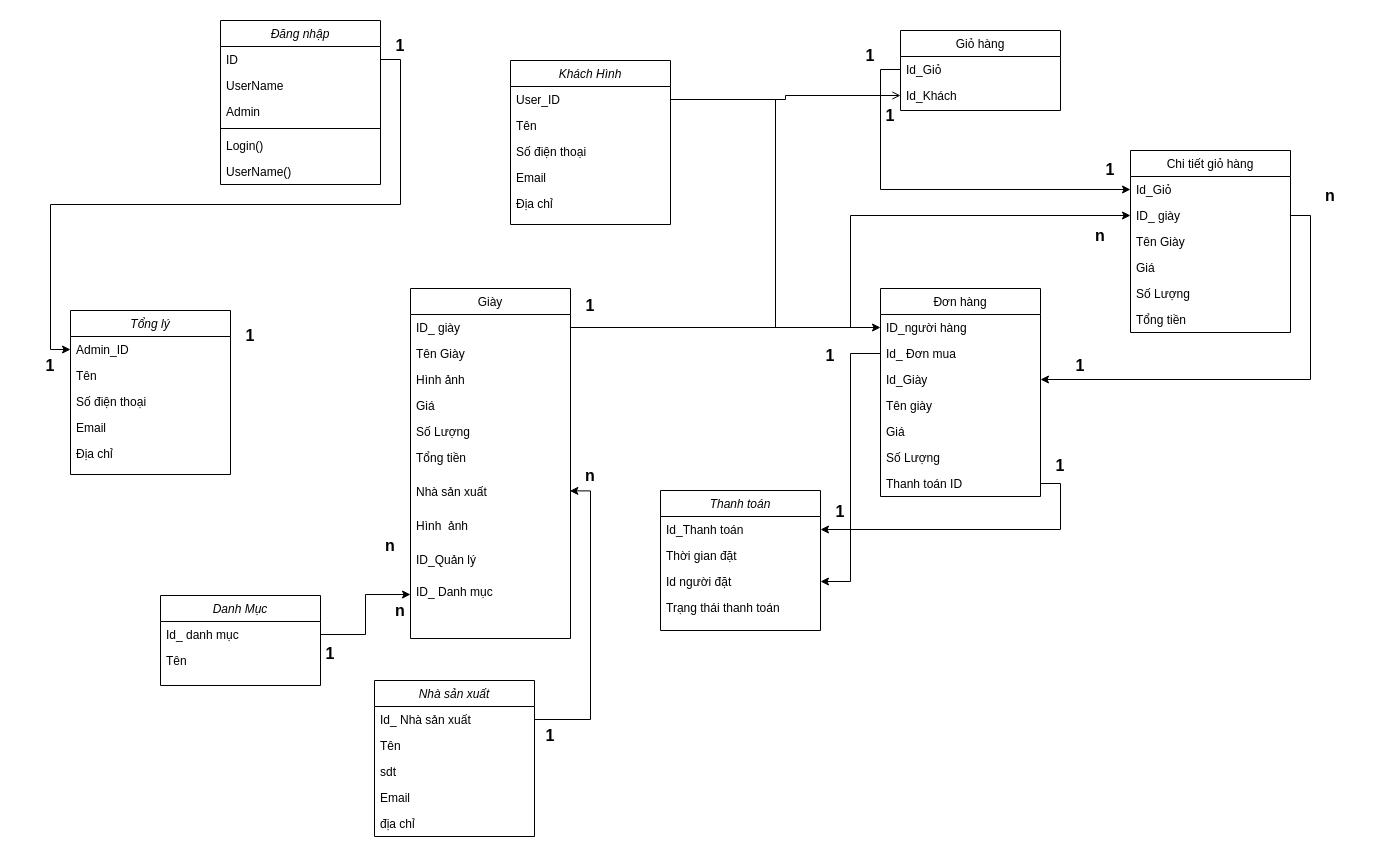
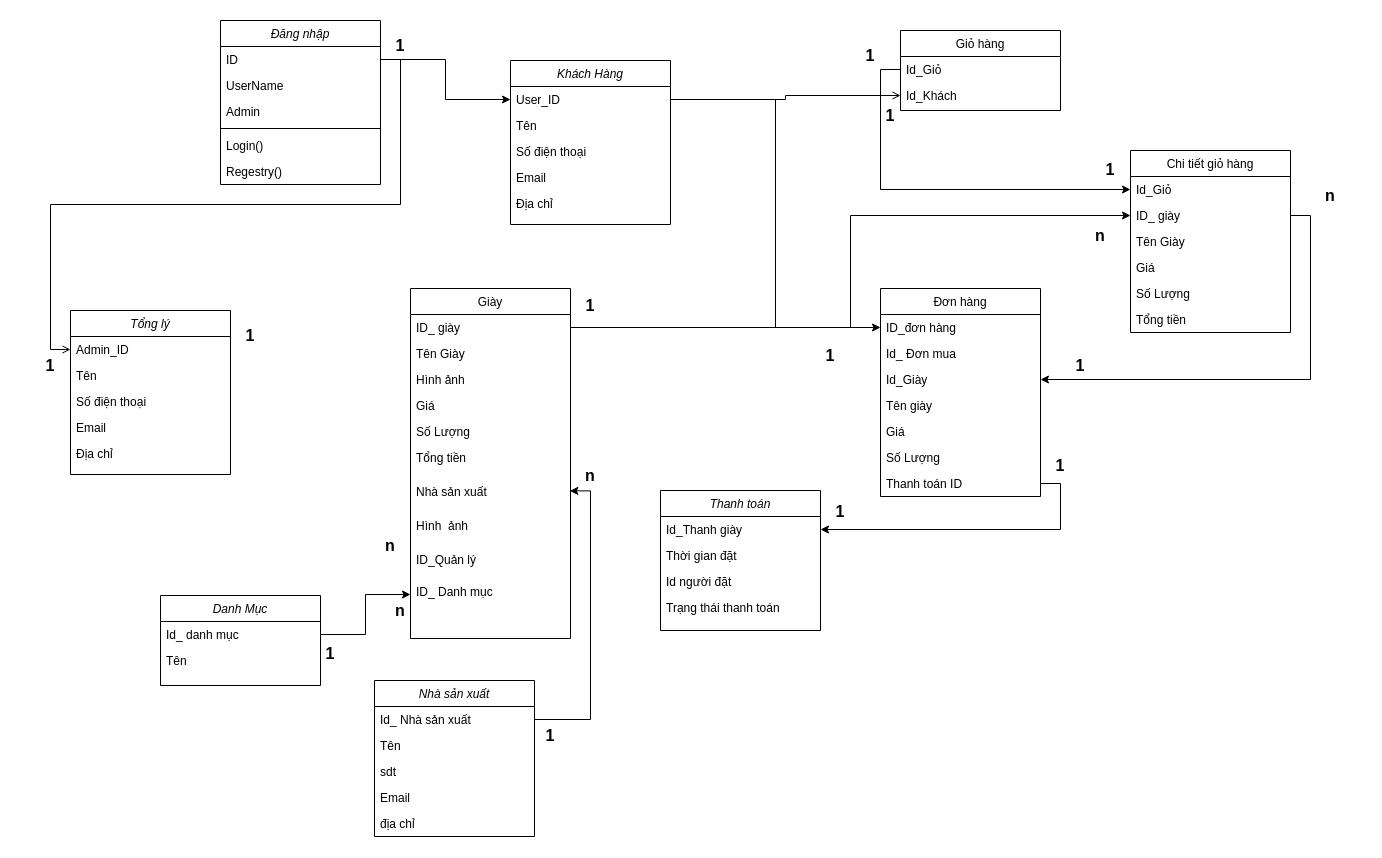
node "Khách Hình": label "Khách Hình" -> "Khách Hàng"
edge "ID" -> "User_ID": added
node "UserName()": label "UserName()" -> "Regestry()"
node "ID_người hàng": label "ID_người hàng" -> "ID_đơn hàng"
edge "ID" -> "Admin_ID": arrowhead classic -> open
edge "Id_ Đơn mua" -> "Id người đặt": removed
node "Id_Thanh toán": label "Id_Thanh toán" -> "Id_Thanh giày"
